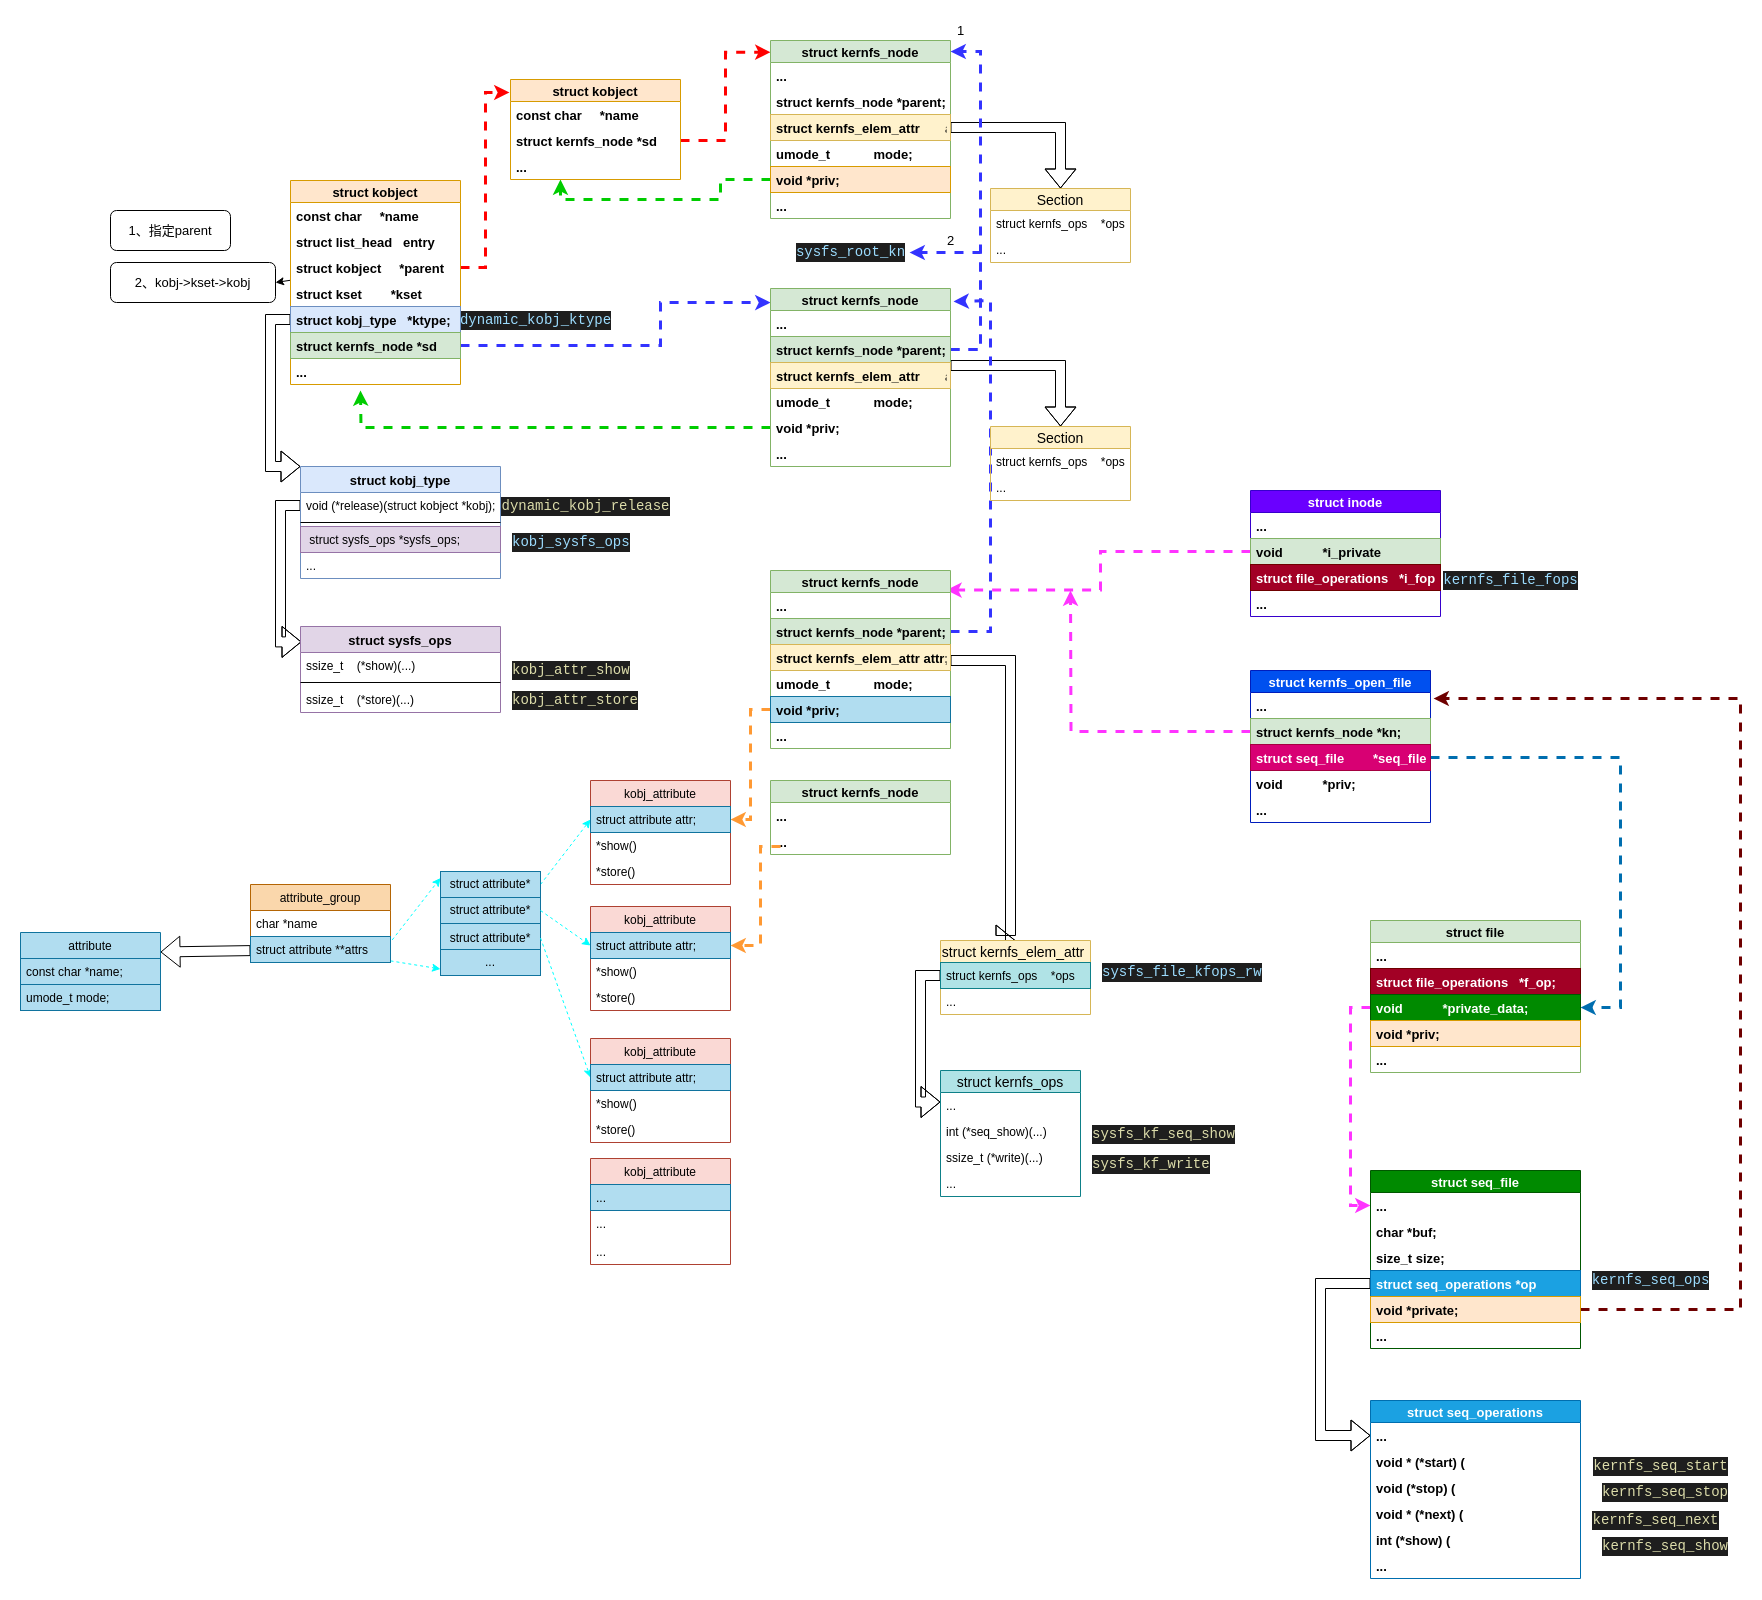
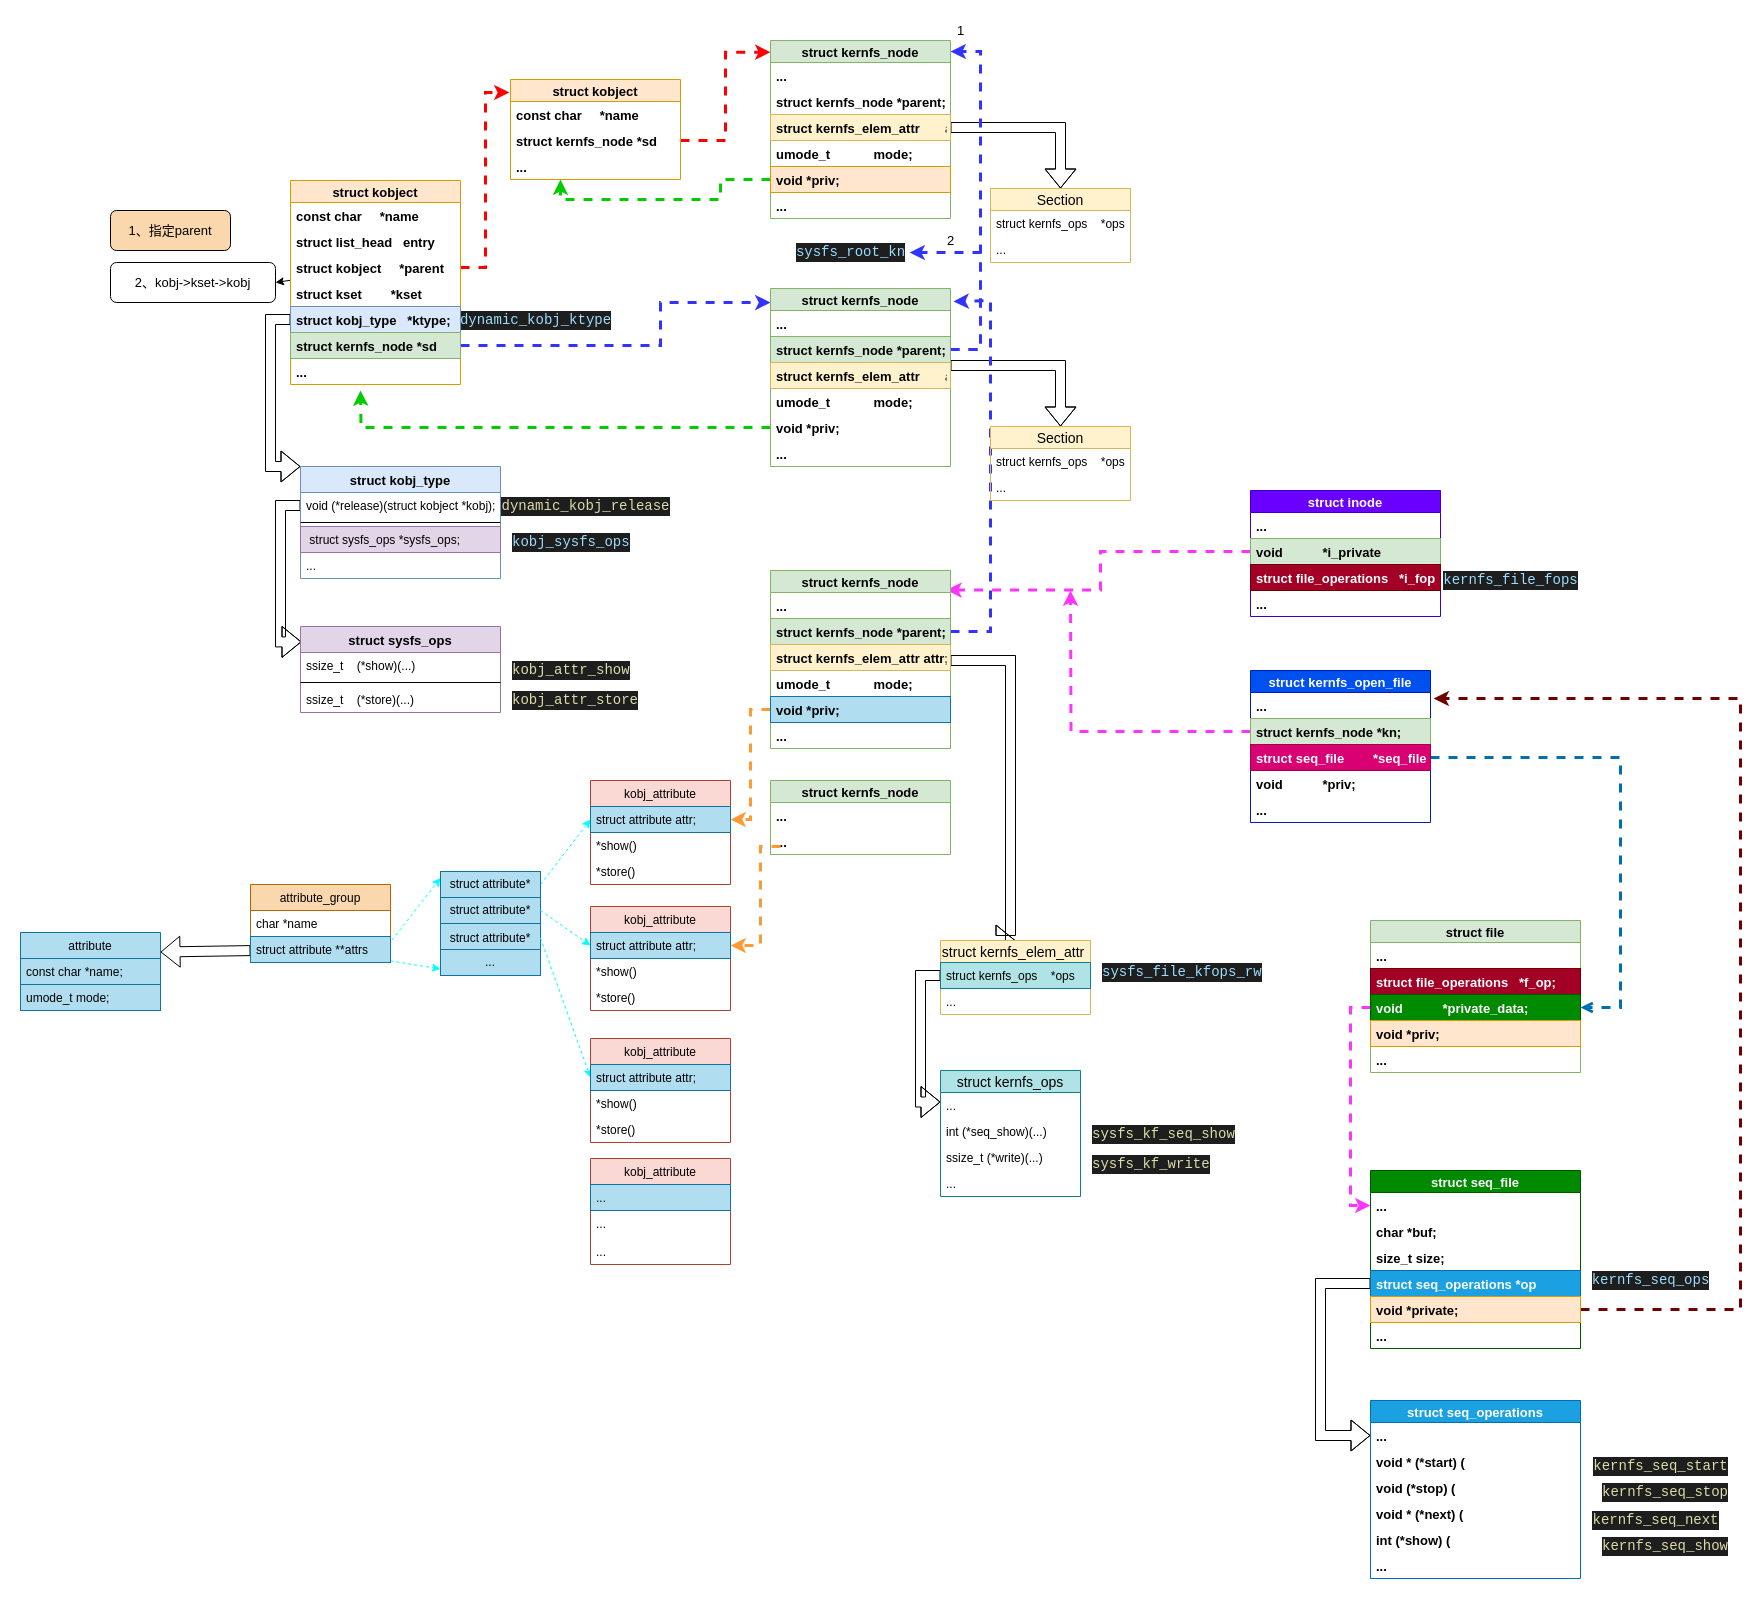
node "1、指定parent": fillcolor #ffffff -> #fad7ac
edge "struct seq_file *seq_file;" -> "void *private_data;": arrowhead classic -> open
